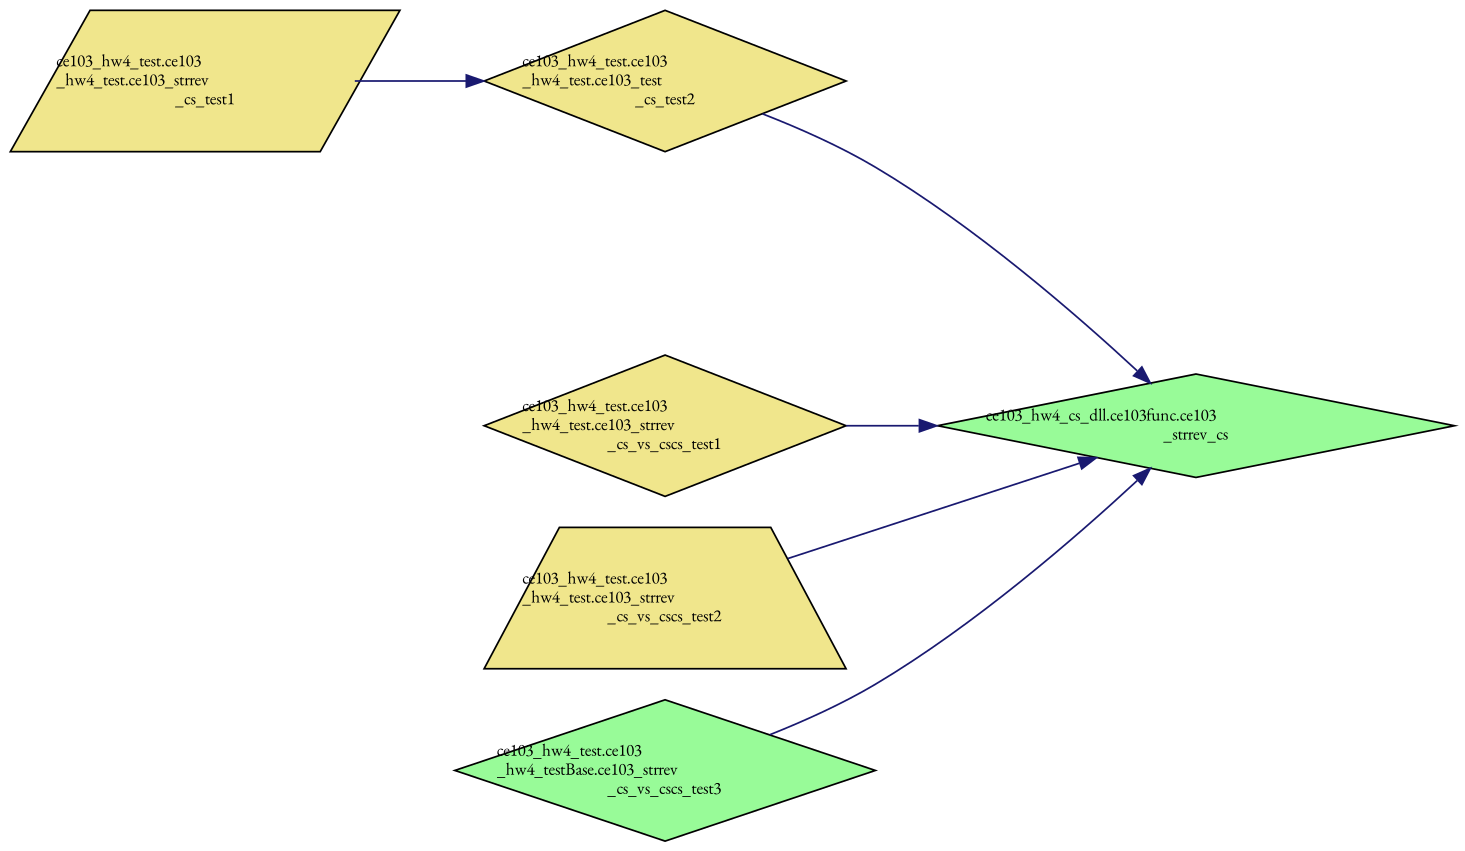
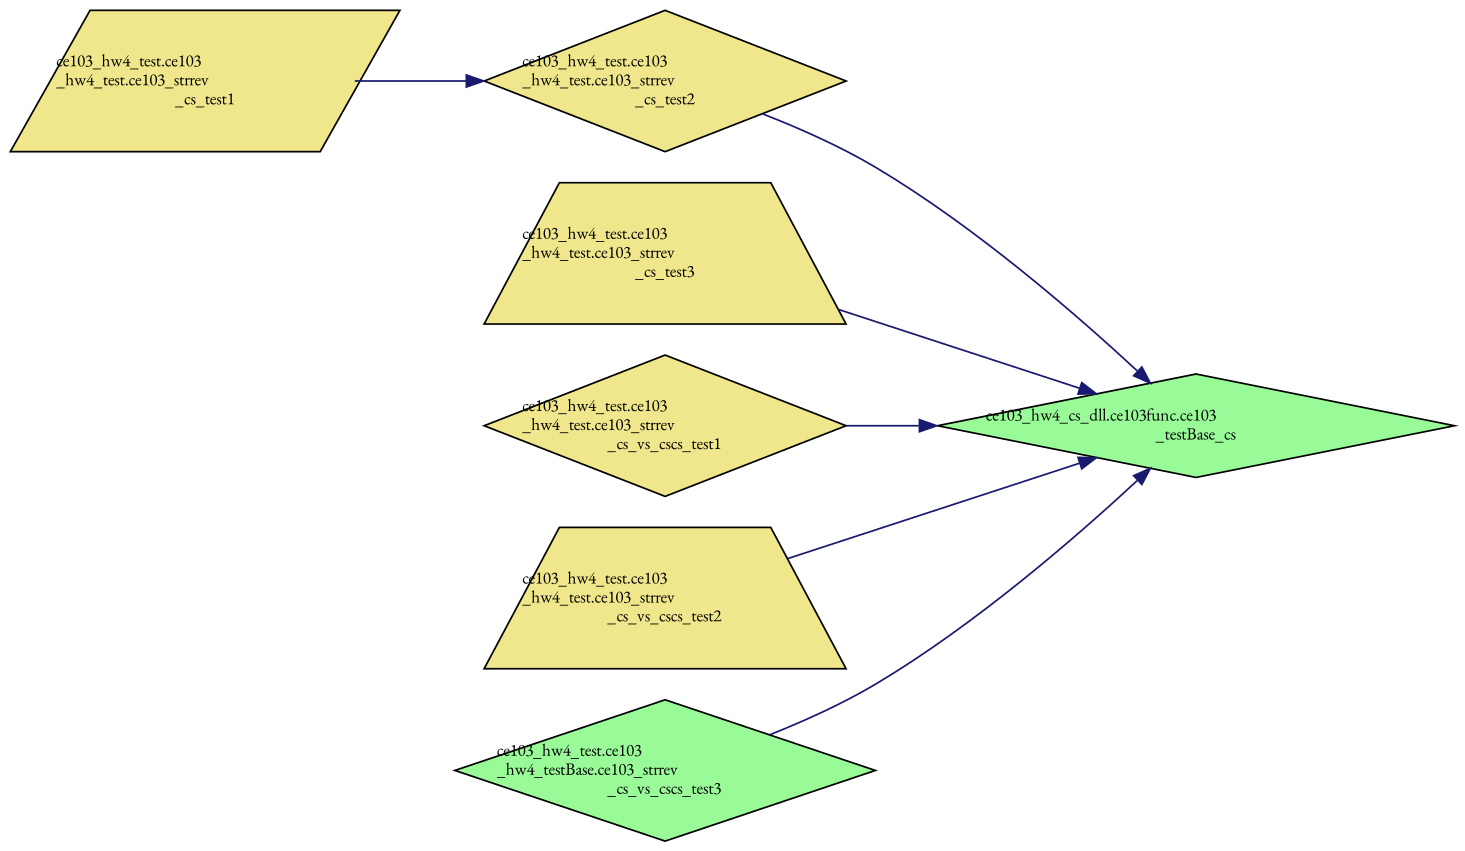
node "ce103_hw4_test.ce103 _hw4_test.ce103_test _cs_test2": label "ce103_hw4_test.ce103 _hw4_test.ce103_test _cs_test2" -> "ce103_hw4_test.ce103 _hw4_test.ce103_strrev _cs_test2"
node "ce103_hw4_test.ce103 _hw4_test.ce103_strrev _cs_test3": added
node "ce103_hw4_cs_dll.ce103func.ce103 _strrev_cs": label "ce103_hw4_cs_dll.ce103func.ce103 _strrev_cs" -> "ce103_hw4_cs_dll.ce103func.ce103 _testBase_cs"
